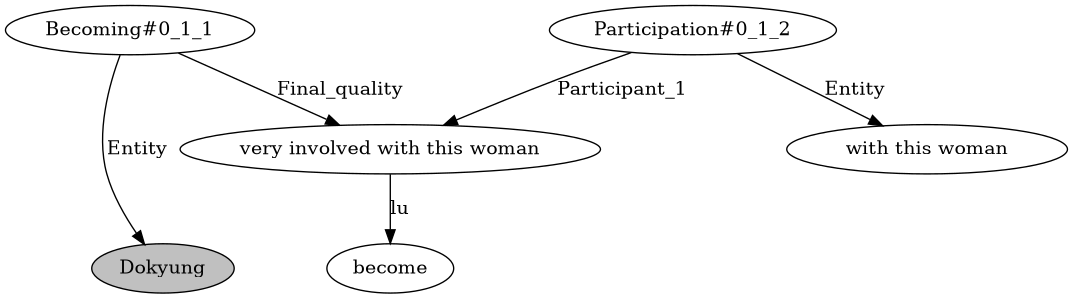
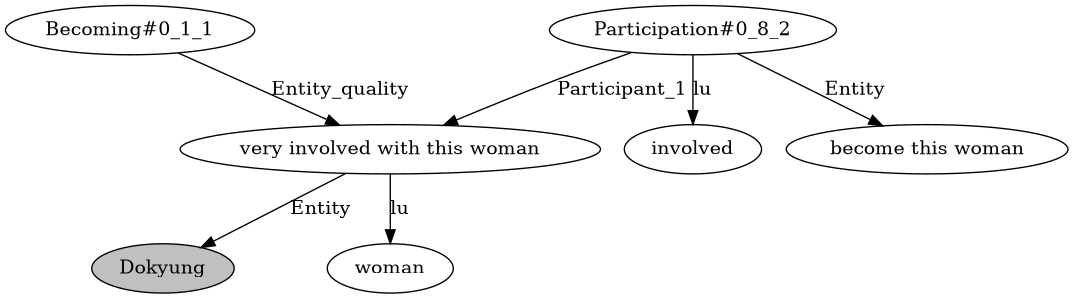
node "Participation#0_1_2": label "Participation#0_1_2" -> "Participation#0_8_2"
edge "Becoming#0_1_1" -> "very involved with this woman": label "Final_quality" -> "Entity_quality"
edge "Becoming#0_1_1" -> "Dokyung": now "very involved with this woman" -> "Dokyung"
node "involved": added
node "with this woman": label "with this woman" -> "become this woman"
node "become": label "become" -> "woman"
